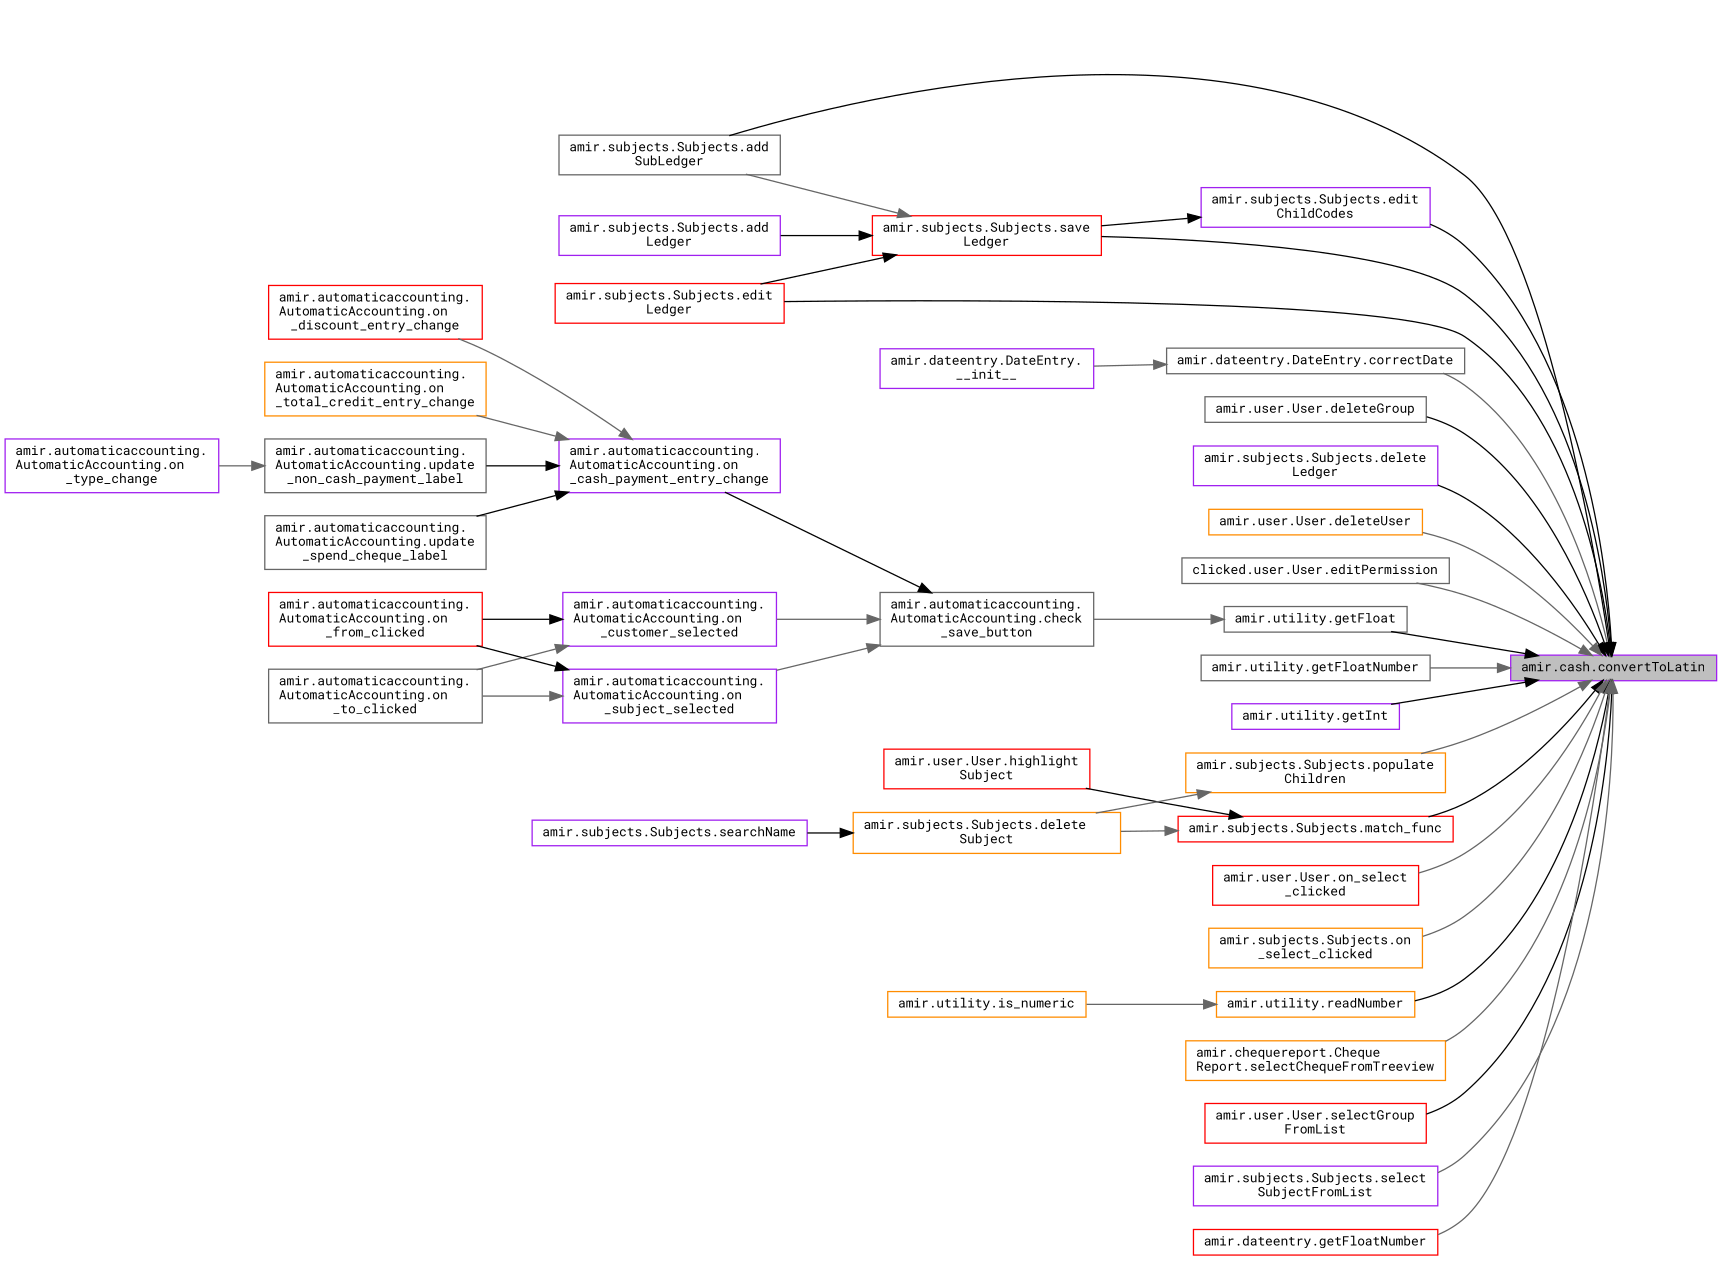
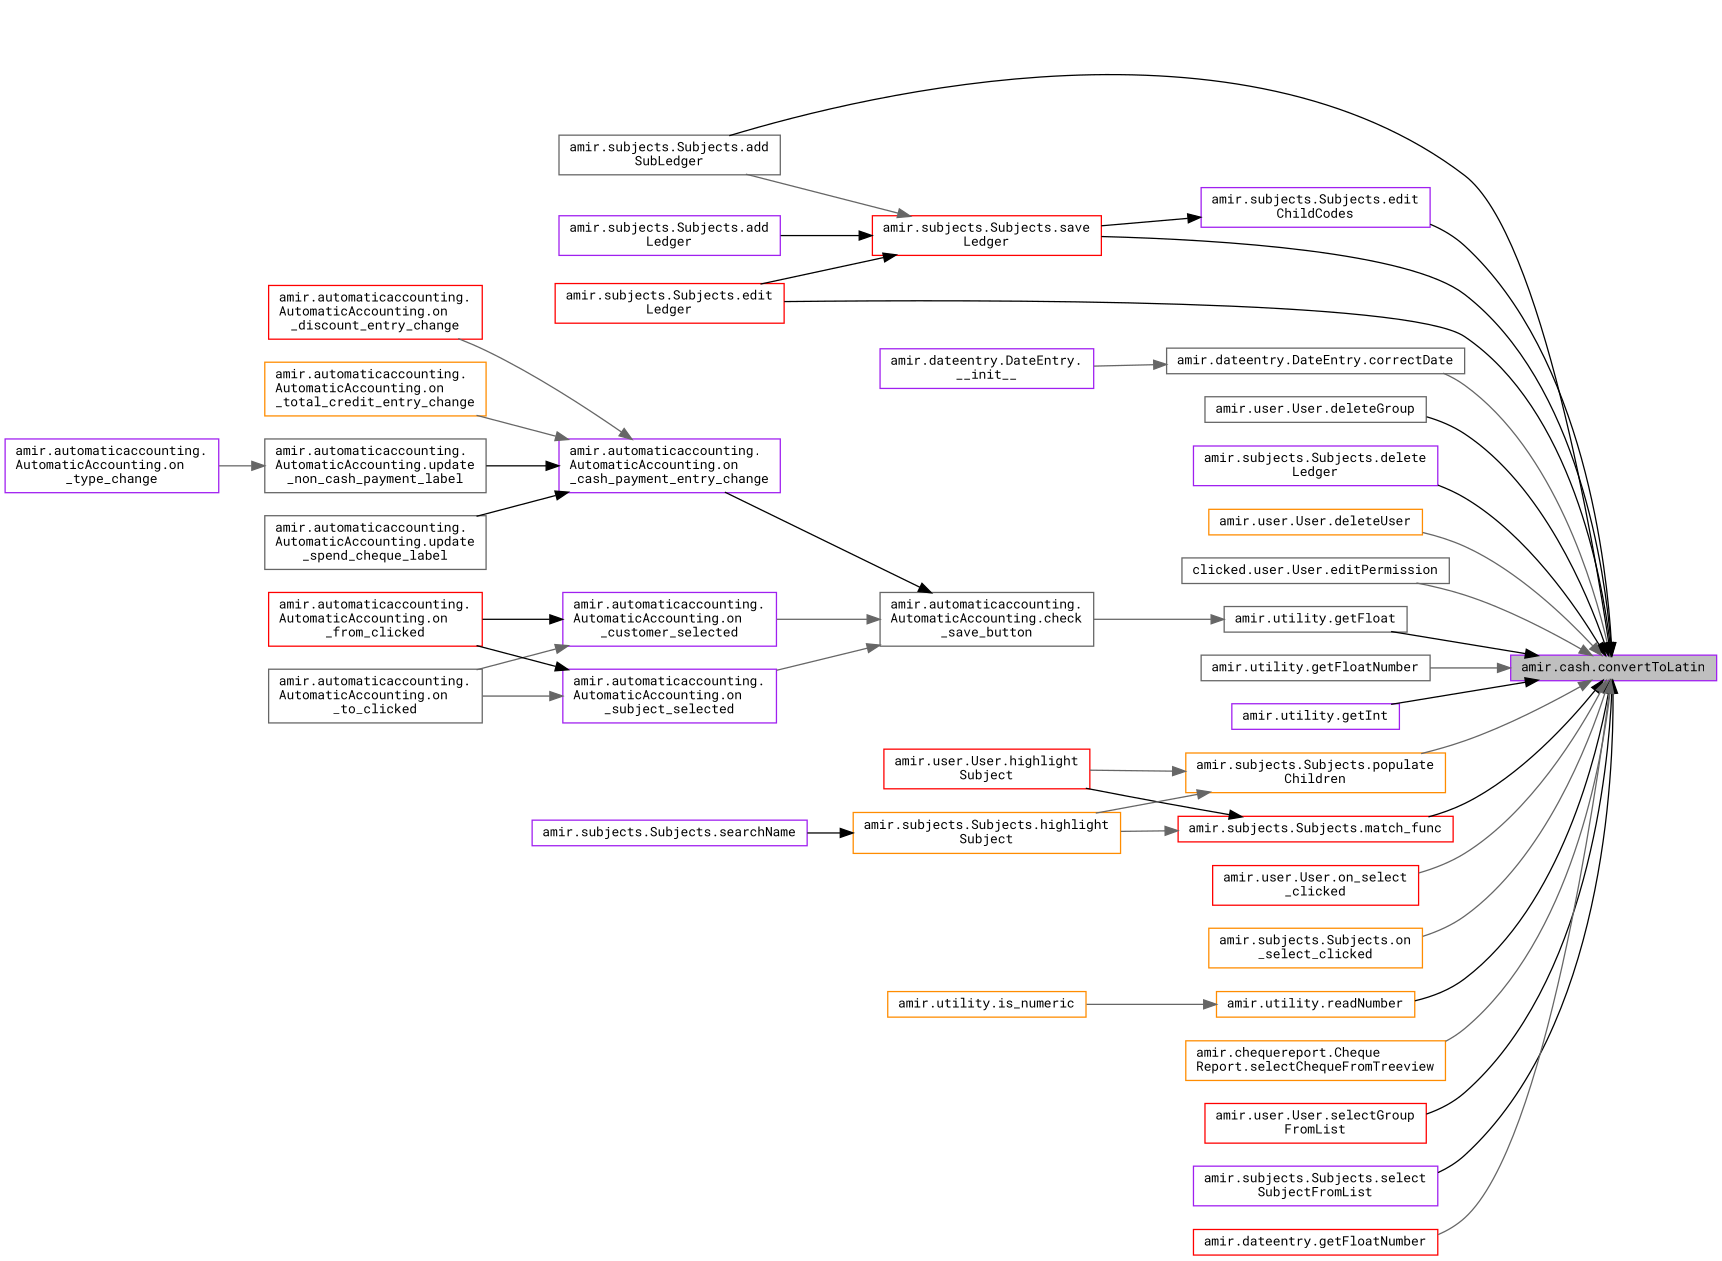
edge "amir.user.User.highlight Subject" -> "amir.subjects.Subjects.populate Children": added
node "amir.subjects.Subjects.delete Subject": label "amir.subjects.Subjects.delete Subject" -> "amir.subjects.Subjects.highlight Subject"
edge "amir.subjects.Subjects.select SubjectFromList" -> "amir.cash.convertToLatin": color gray40 -> black
